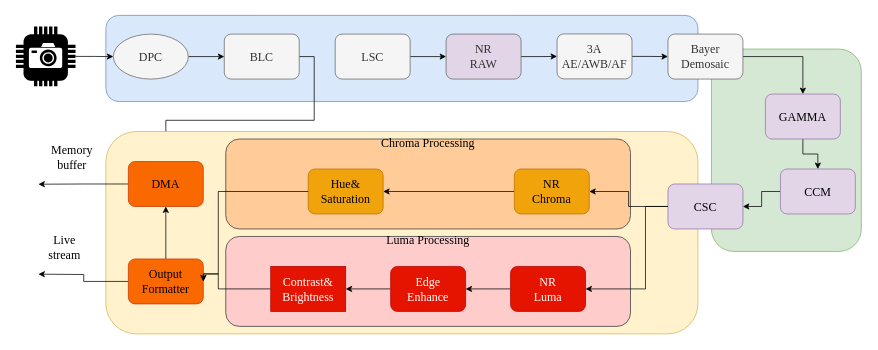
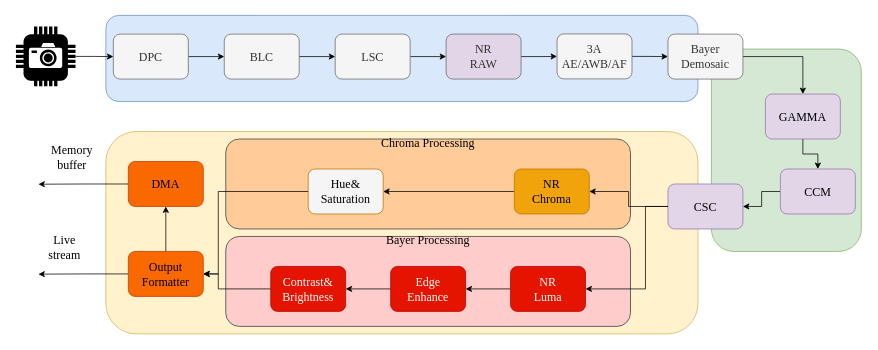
node "DPC": shape ellipse -> rounded rectangle
edge "BLC" -> "DMA": now "BLC" -> "LSC"
node "Hue& Saturation": fillcolor #f0a30a -> #f5f5f5
node "Luma Processing": label "Luma Processing" -> "Bayer Processing"
node "Output Formatter": moved (165, 282) -> (165, 274)
node "Contrast& Brightness": shape rectangle -> rounded rectangle
